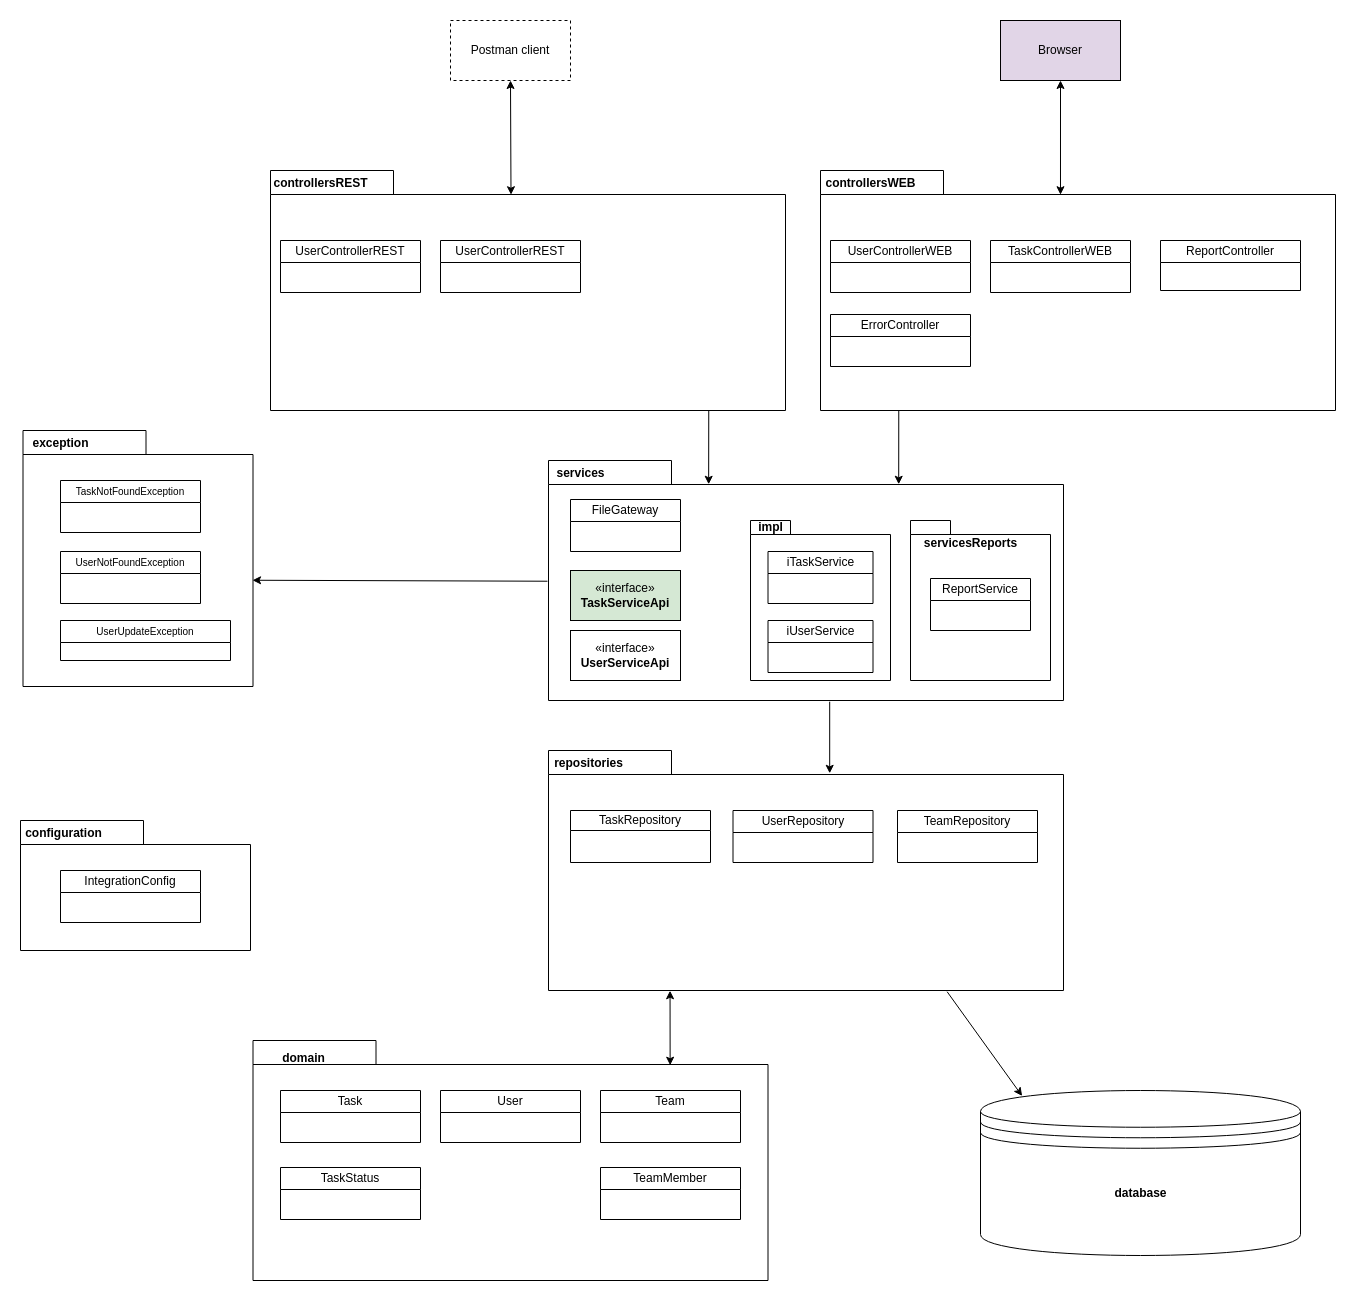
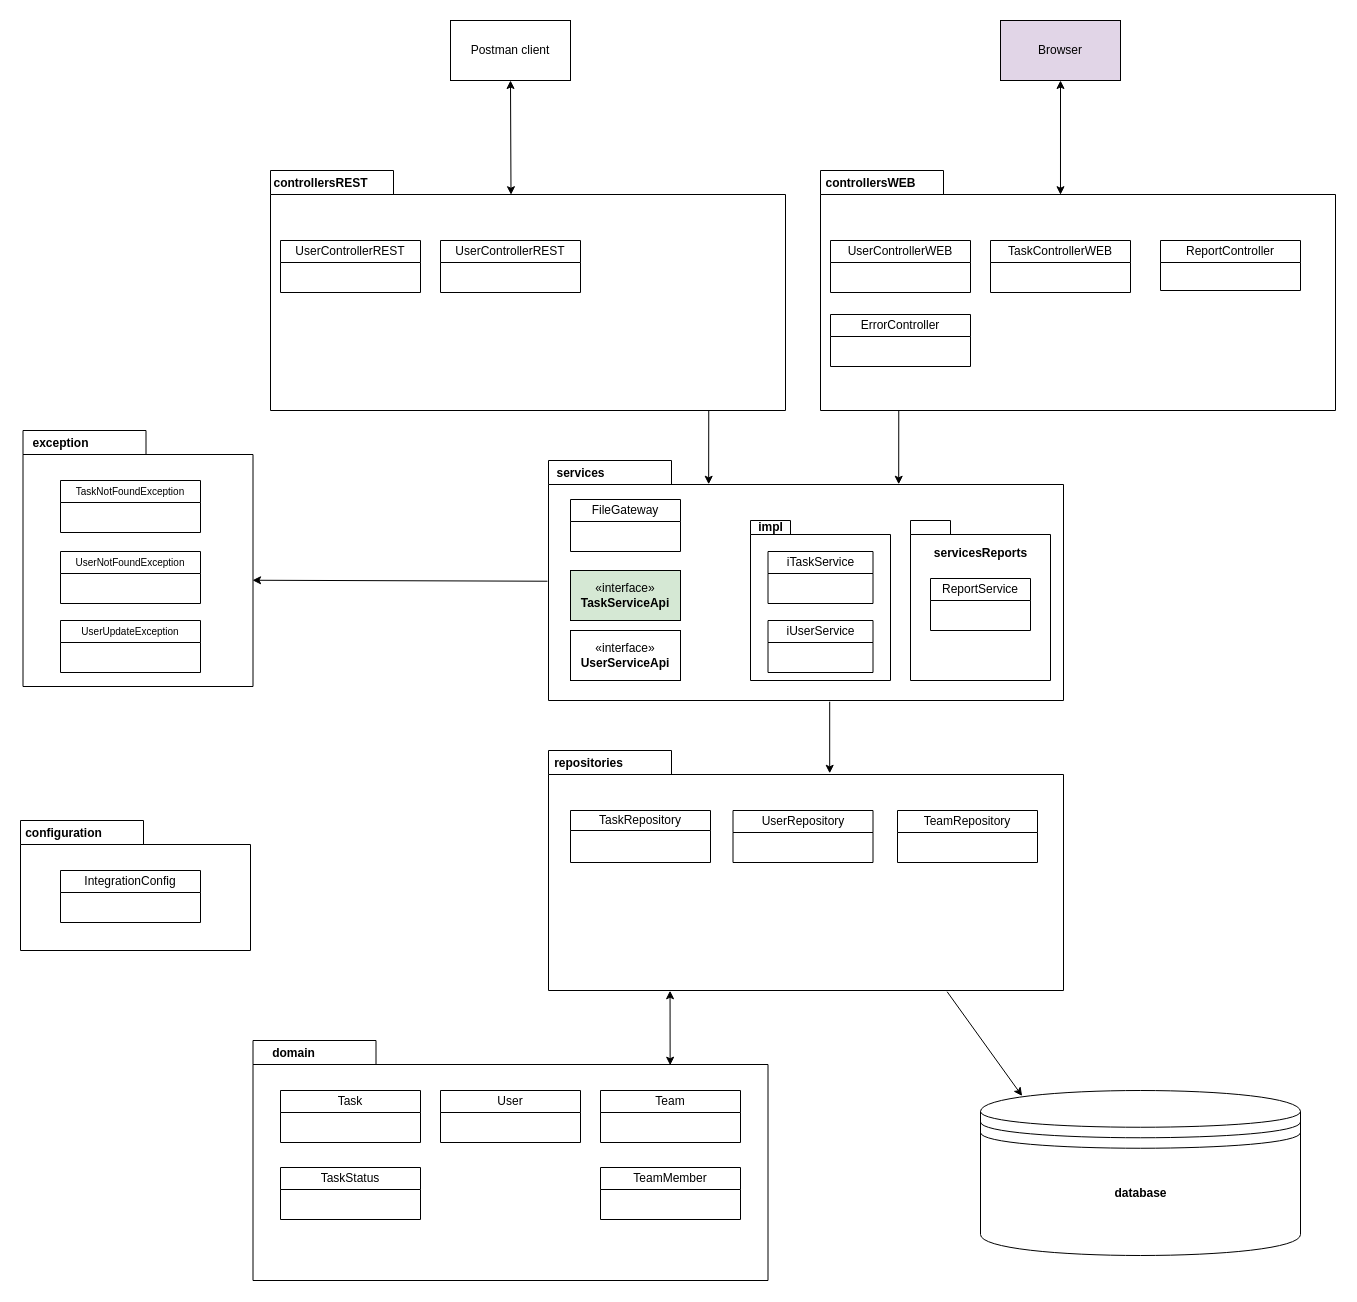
node "Postman client": style dashed -> solid
node "servicesReports": moved (971, 544) -> (981, 554)
node "UserUpdateException": size 170x40 -> 140x52
node "domain": moved (303, 1059) -> (293, 1054)
